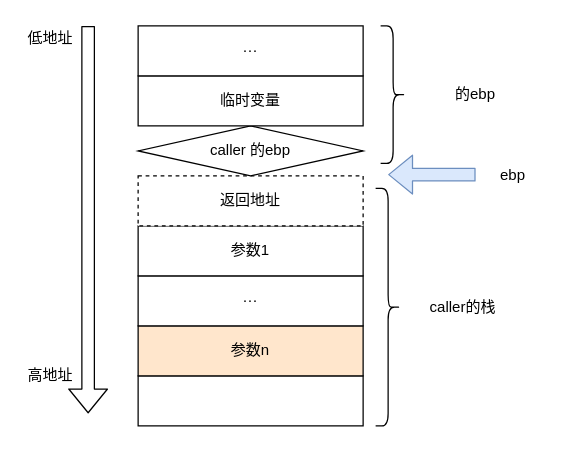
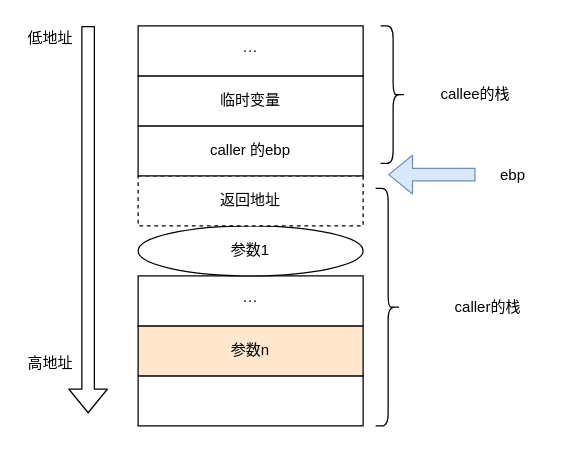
node "的ebp": label "的ebp" -> "callee的栈"
node "caller 的ebp": shape diamond -> rectangle
node "参数1": shape rectangle -> ellipse
node "caller的栈": moved (463, 307) -> (488, 307)
node "高地址": moved (51, 376) -> (51, 363)
